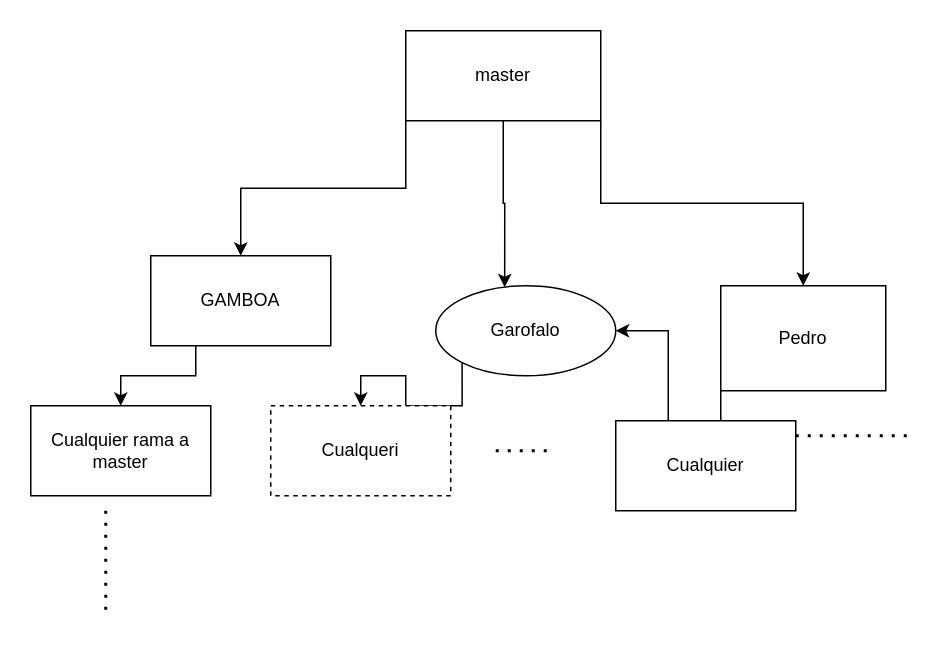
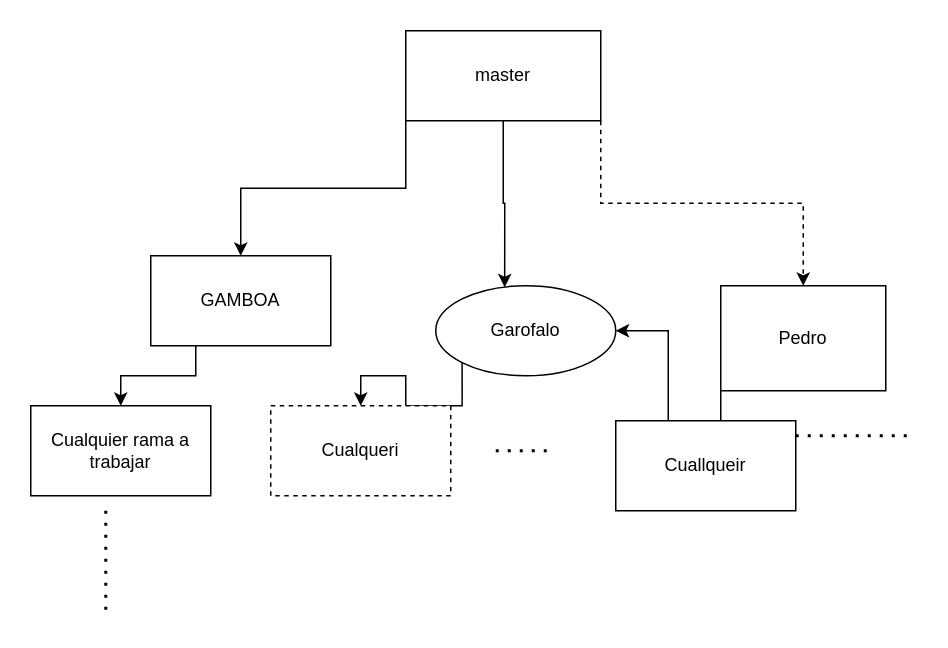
edge "master" -> "Pedro": style solid -> dashed
node "Cualquier rama a master": label "Cualquier rama a master" -> "Cualquier rama a trabajar"
node "Cualquier": label "Cualquier" -> "Cuallqueir"
